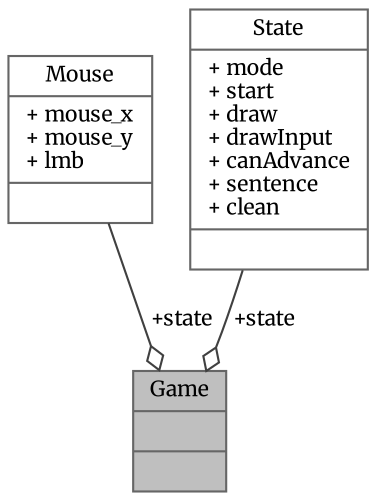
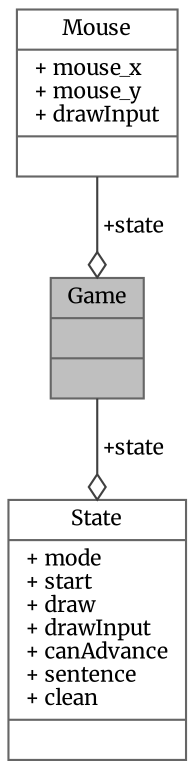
node "Mouse": text "+ lmb" -> "+ drawInput"
edge "State" -> "Game": reversed
